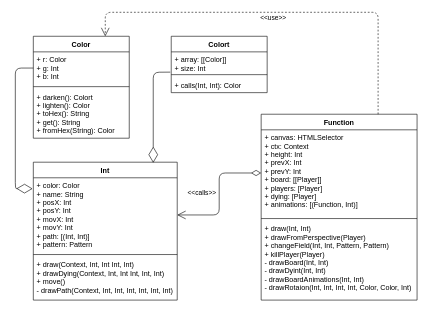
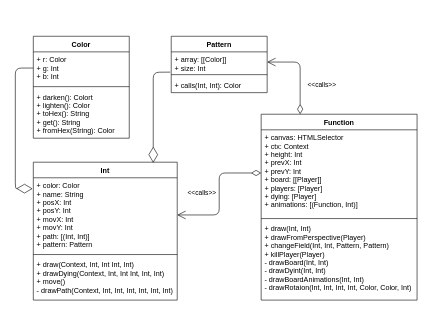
edge "Function" -> "Color": removed, label "<<use>>"
node "Colort": label "Colort" -> "Pattern"
edge "+ array: [[Color]] + size: Int" -- "Function": added, label "<<calls>>"
